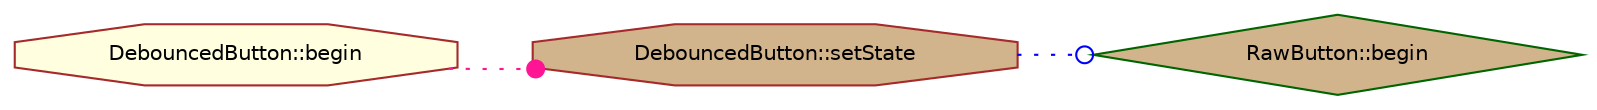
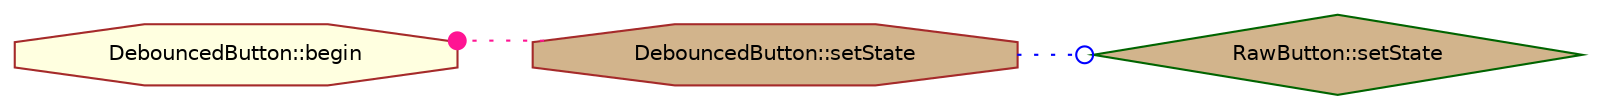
node "RawButton::begin": label "RawButton::begin" -> "RawButton::setState"
edge "DebouncedButton::begin" -> "DebouncedButton::setState": reversed
